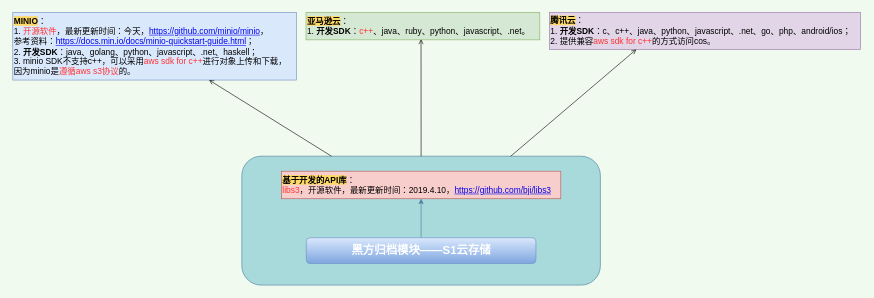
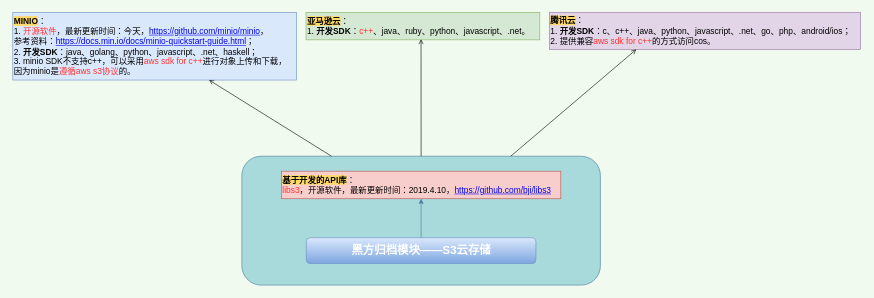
node "黑方归档模块——S1云存储": label "黑方归档模块——S1云存储" -> "黑方归档模块——S3云存储"
